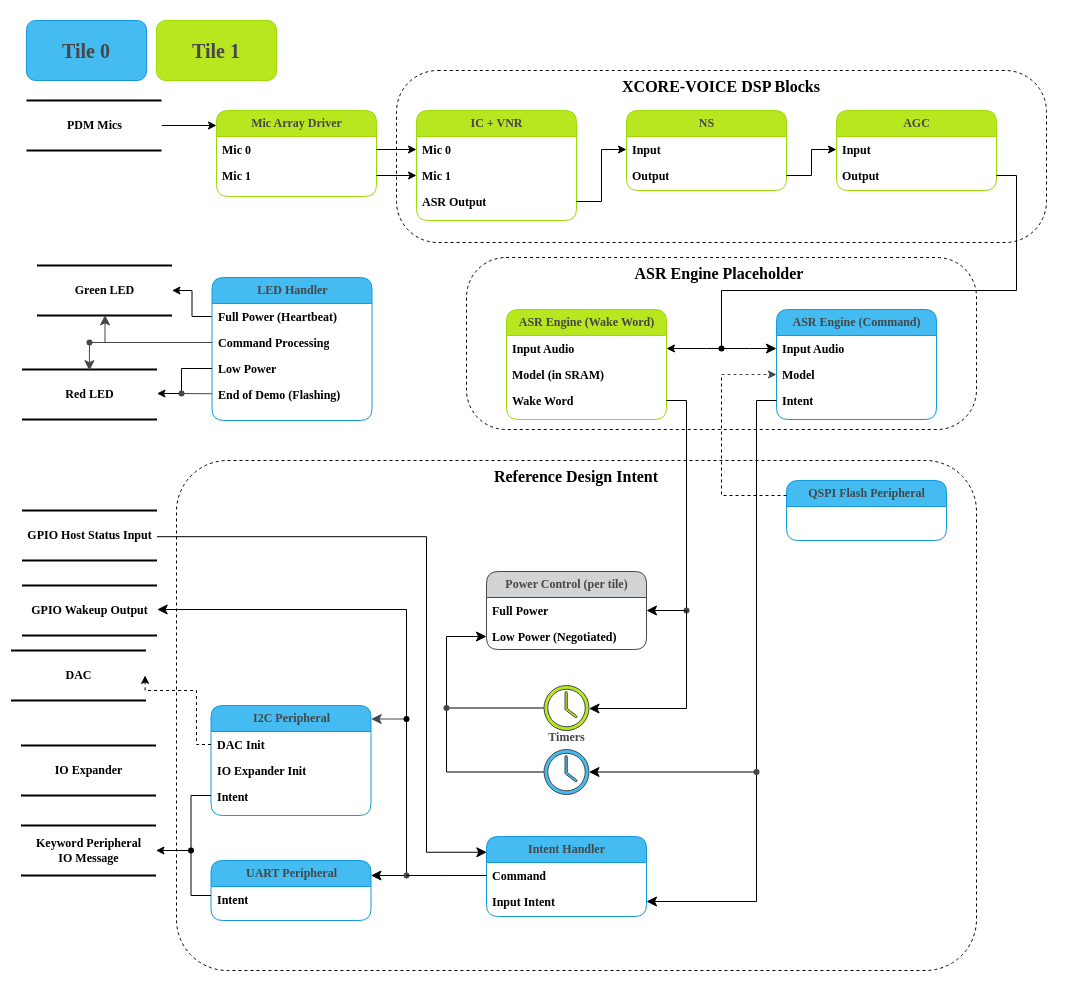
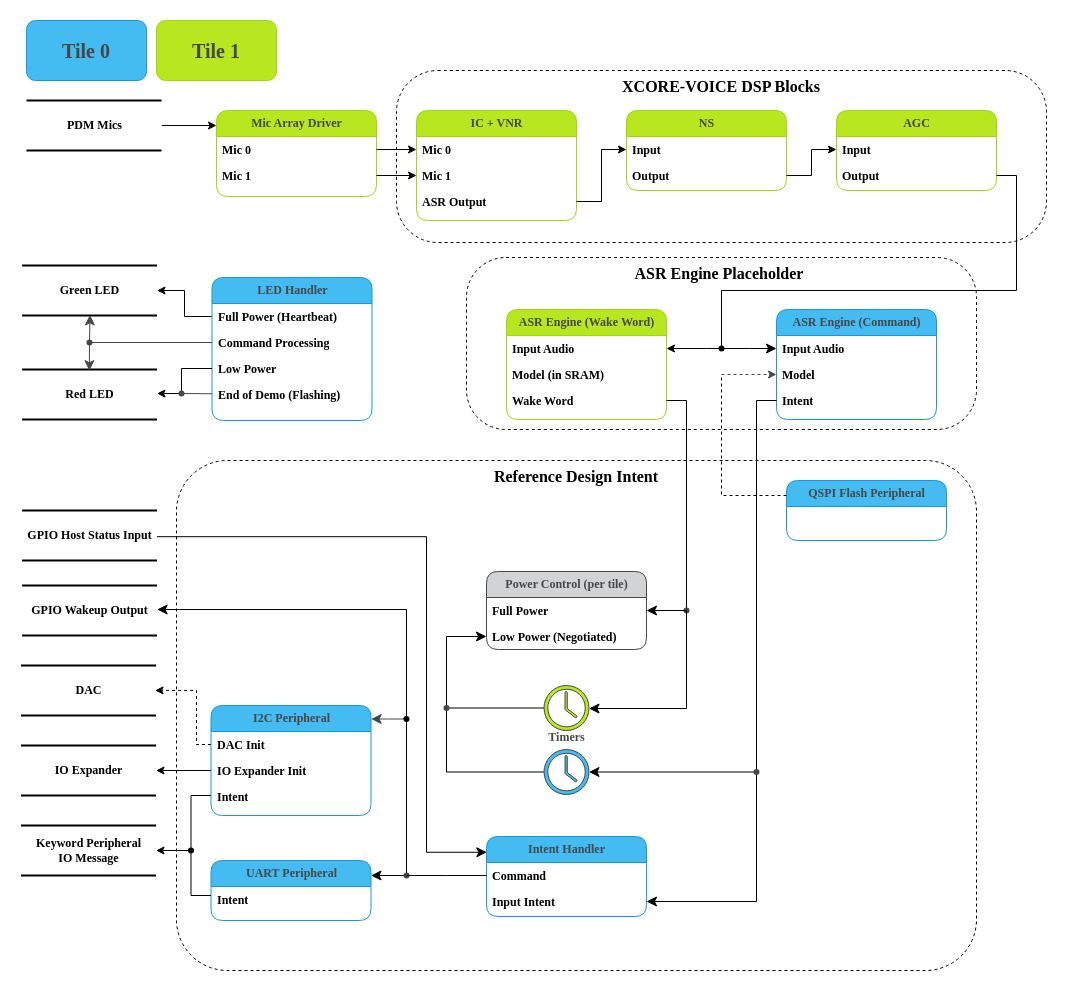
node "Green LED": moved (105, 291) -> (90, 291)
node "DAC": moved (79, 676) -> (89, 691)
edge "IO Expander Init" -> "IO Expander": added
